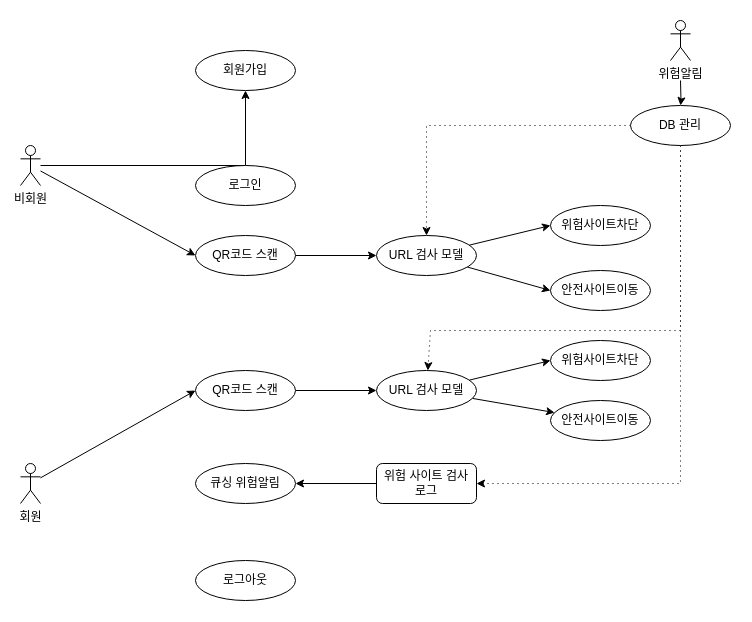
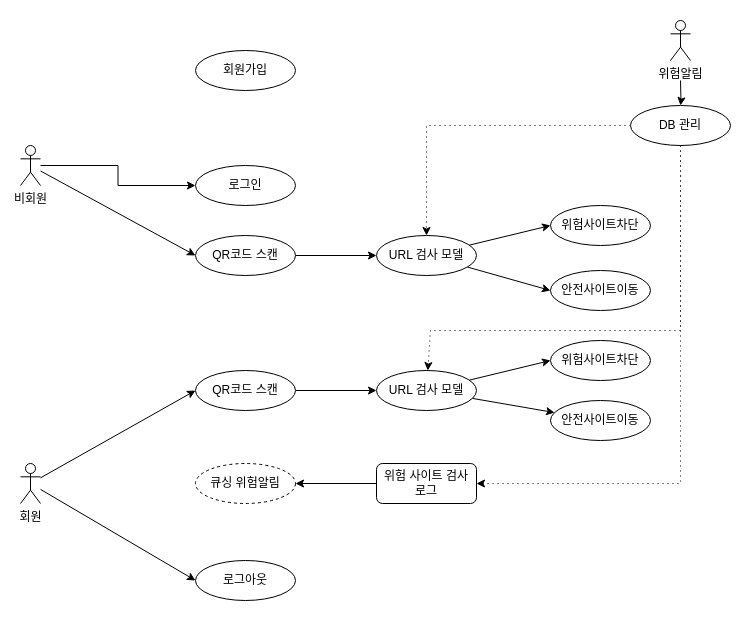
edge "비회원" -> "회원가입": now "비회원" -> "로그인"
node "큐싱 위험알림": style solid -> dashed
edge "회원" -> "로그아웃": added
